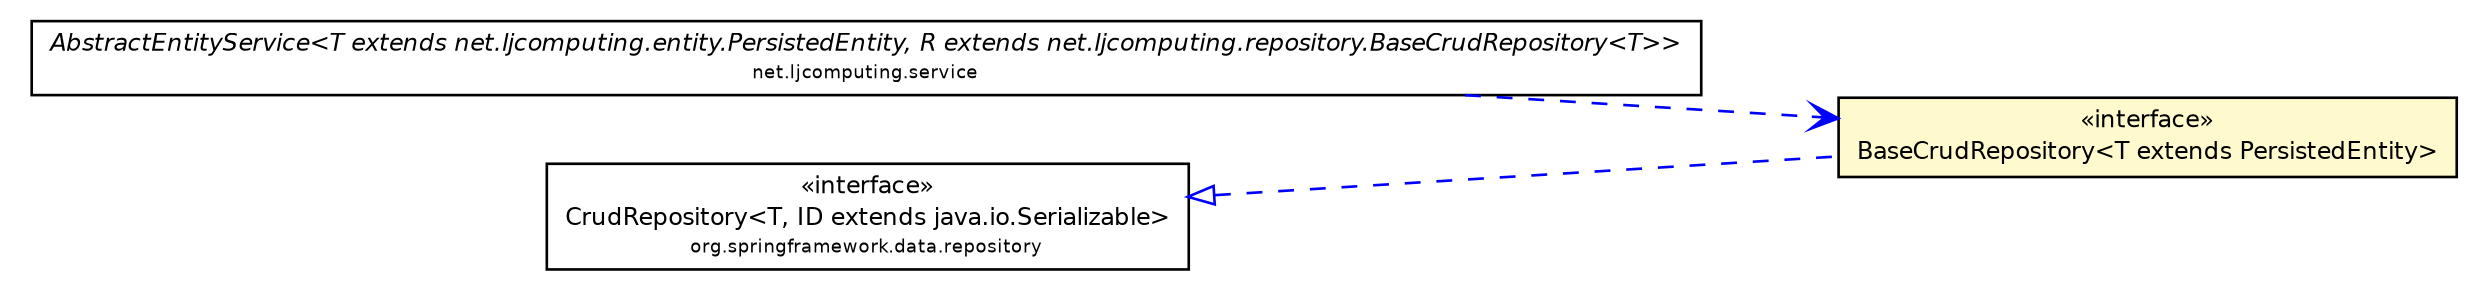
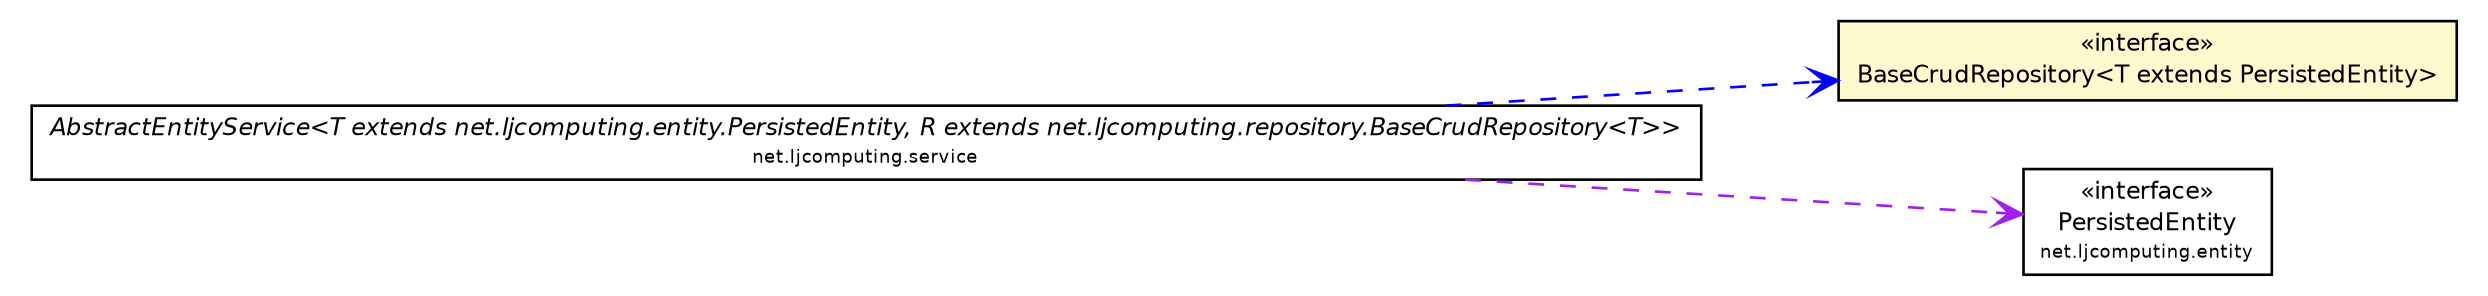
node "CrudRepository<T, ID extends java.io.Serializable>": removed
node "PersistedEntity": added
